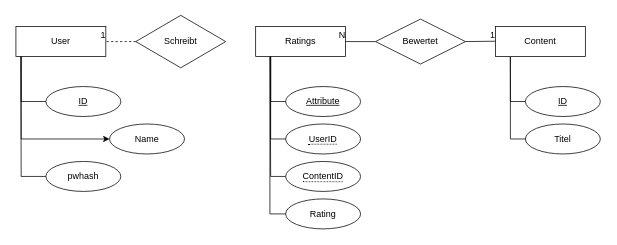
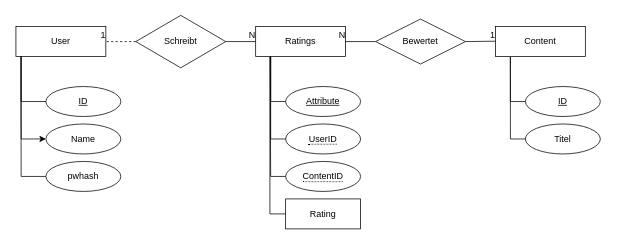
edge "Schreibt" -- "Ratings": added, label "N"
node "Name": moved (147, 139) -> (83, 139)
node "Rating": shape ellipse -> rectangle
